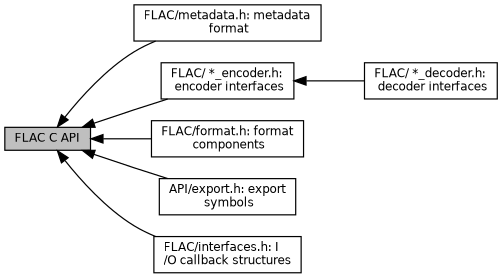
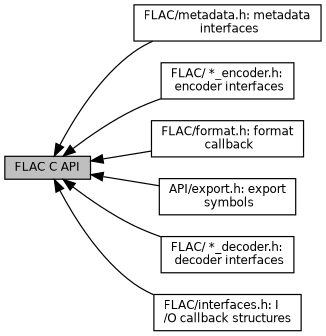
node "FLAC/metadata.h: metadata format": label "FLAC/metadata.h: metadata format" -> "FLAC/metadata.h: metadata interfaces"
edge "FLAC/ *_decoder.h: decoder interfaces" -> "FLAC/ *_encoder.h: encoder interfaces": now "FLAC/ *_decoder.h: decoder interfaces" -> "FLAC C API"
node "FLAC/format.h: format components": label "FLAC/format.h: format components" -> "FLAC/format.h: format callback"
